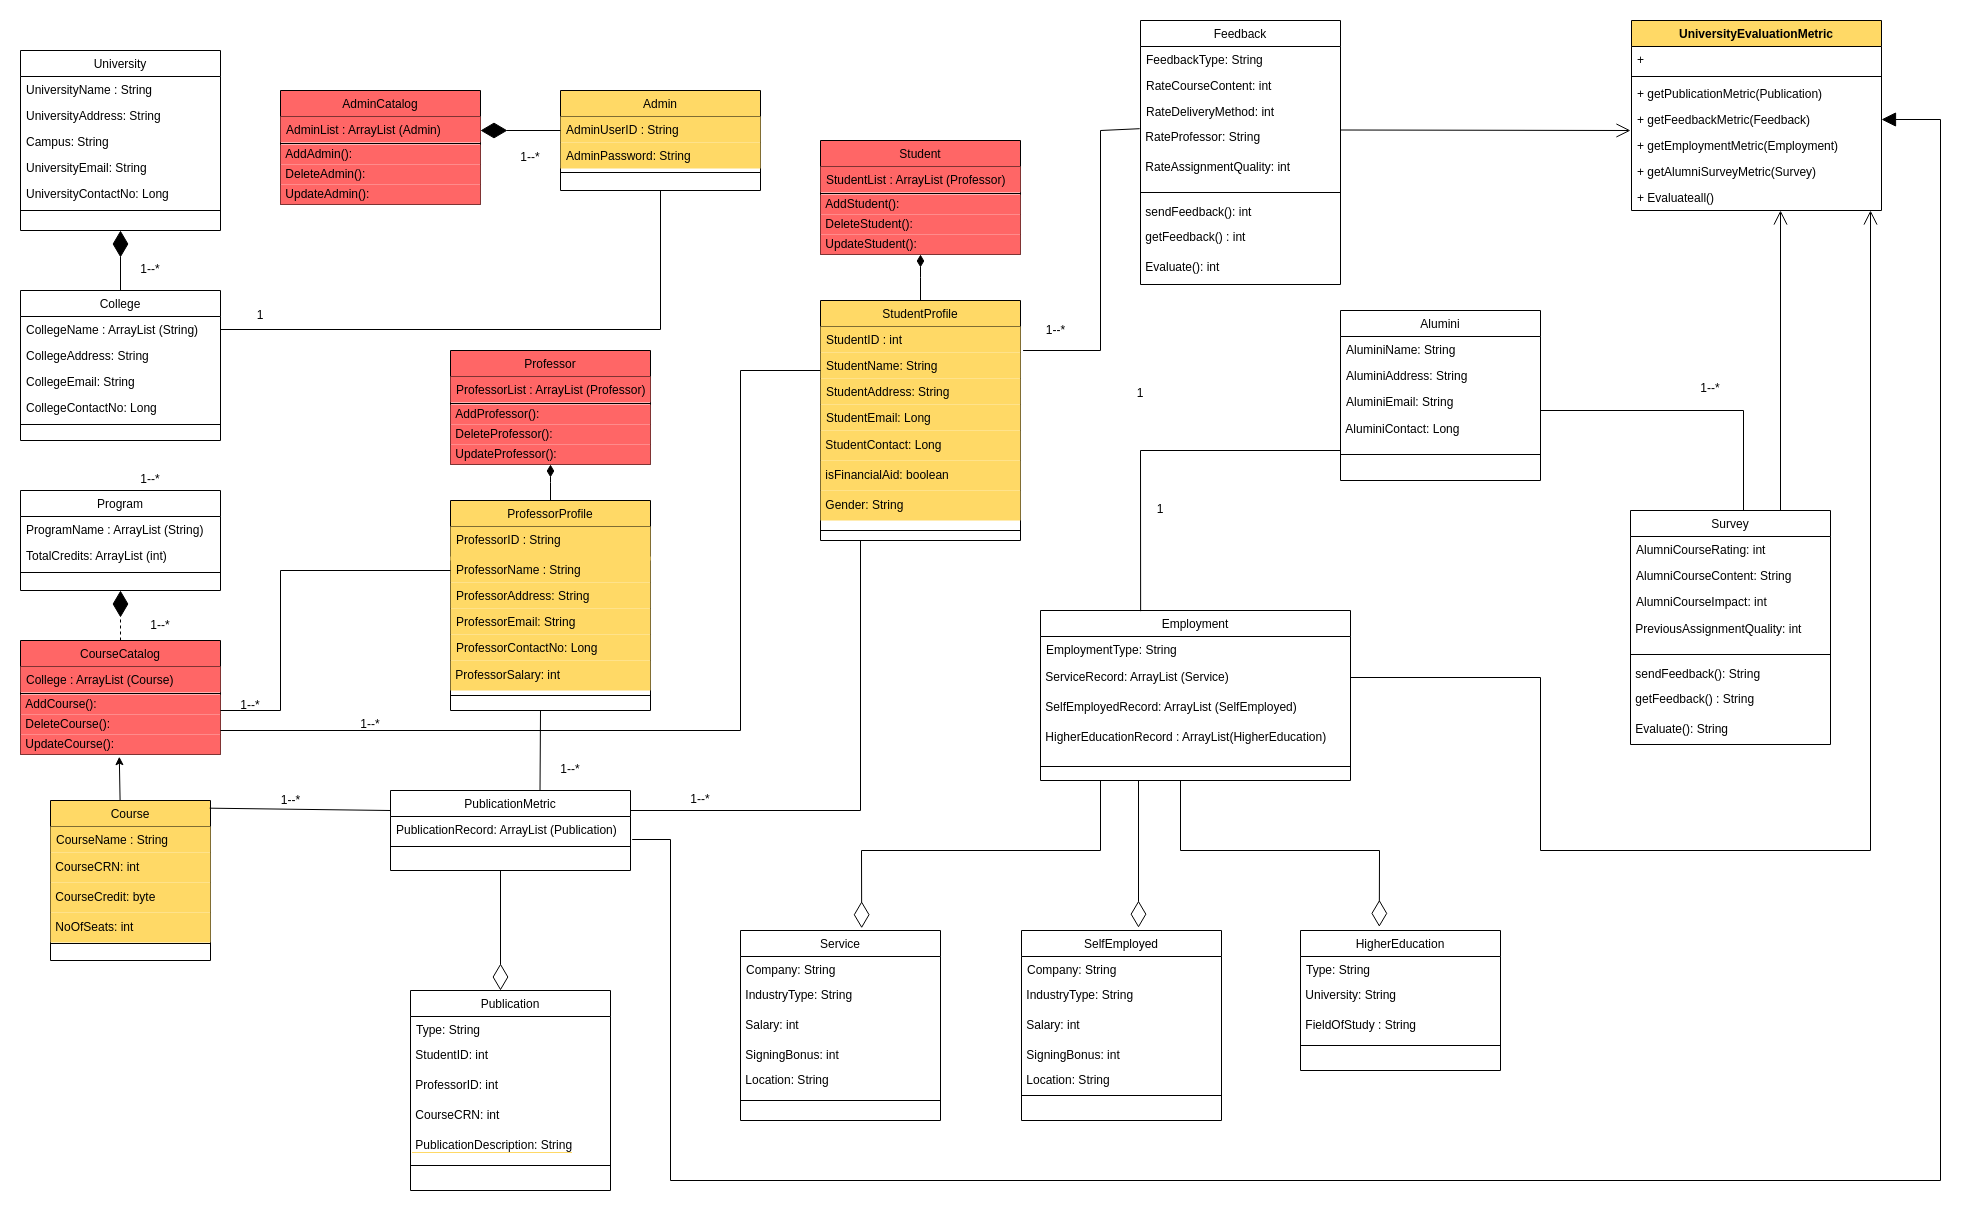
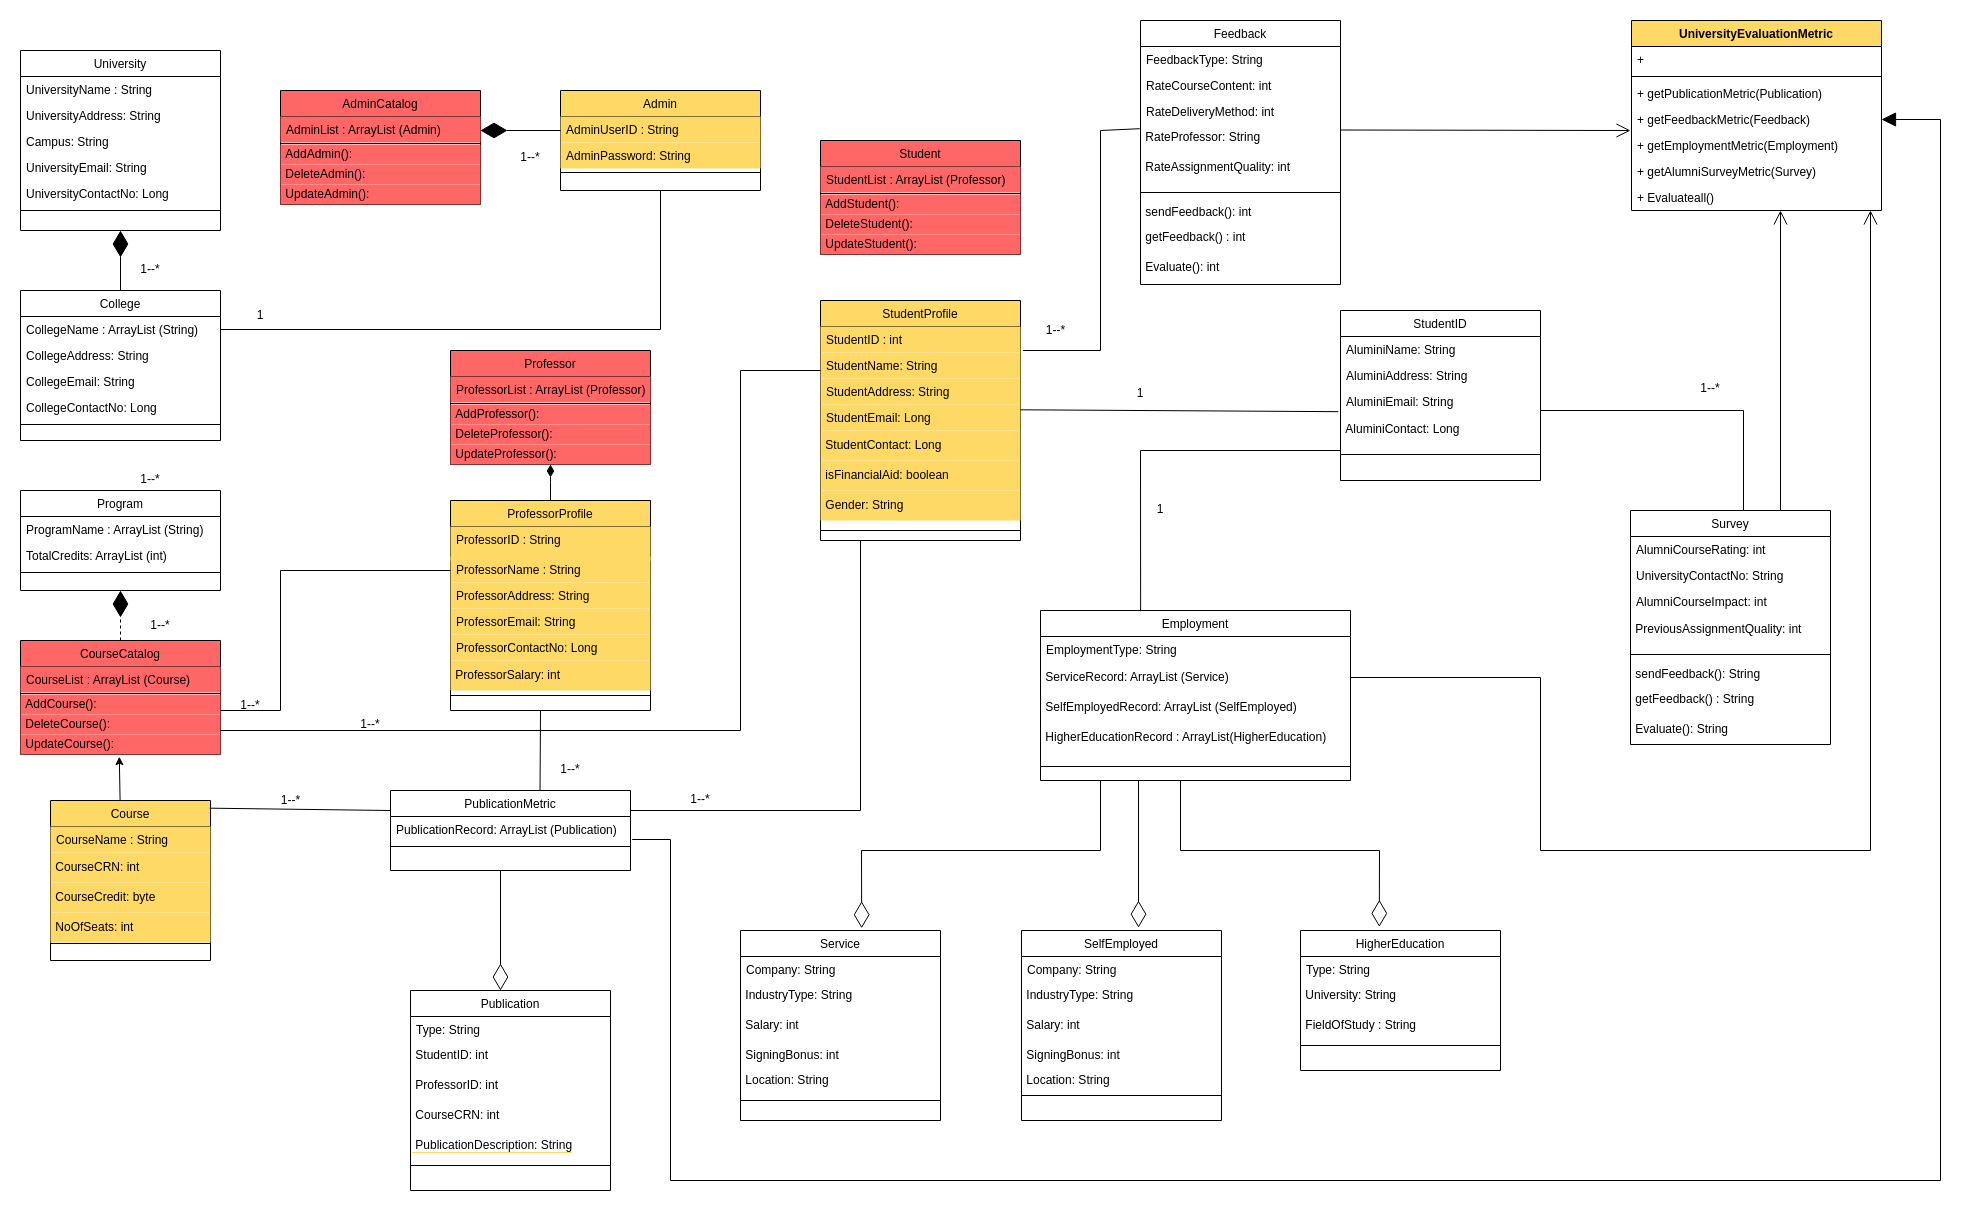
edge "StudentProfile" -> "Student": removed
node "Alumini": label "Alumini" -> "StudentID"
edge "AluminiEmail: String" -- "StudentEmail: Long": added
node "AlumniCourseContent: String": label "AlumniCourseContent: String" -> "UniversityContactNo: String"
node "College : ArrayList (Course)": label "College : ArrayList (Course)" -> "CourseList : ArrayList (Course)"
